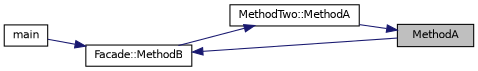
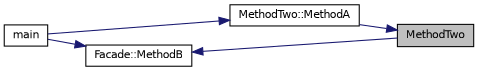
node "MethodA": label "MethodA" -> "MethodTwo"
edge "Facade::MethodB" -> "MethodTwo::MethodA": now "main" -> "MethodTwo::MethodA"
